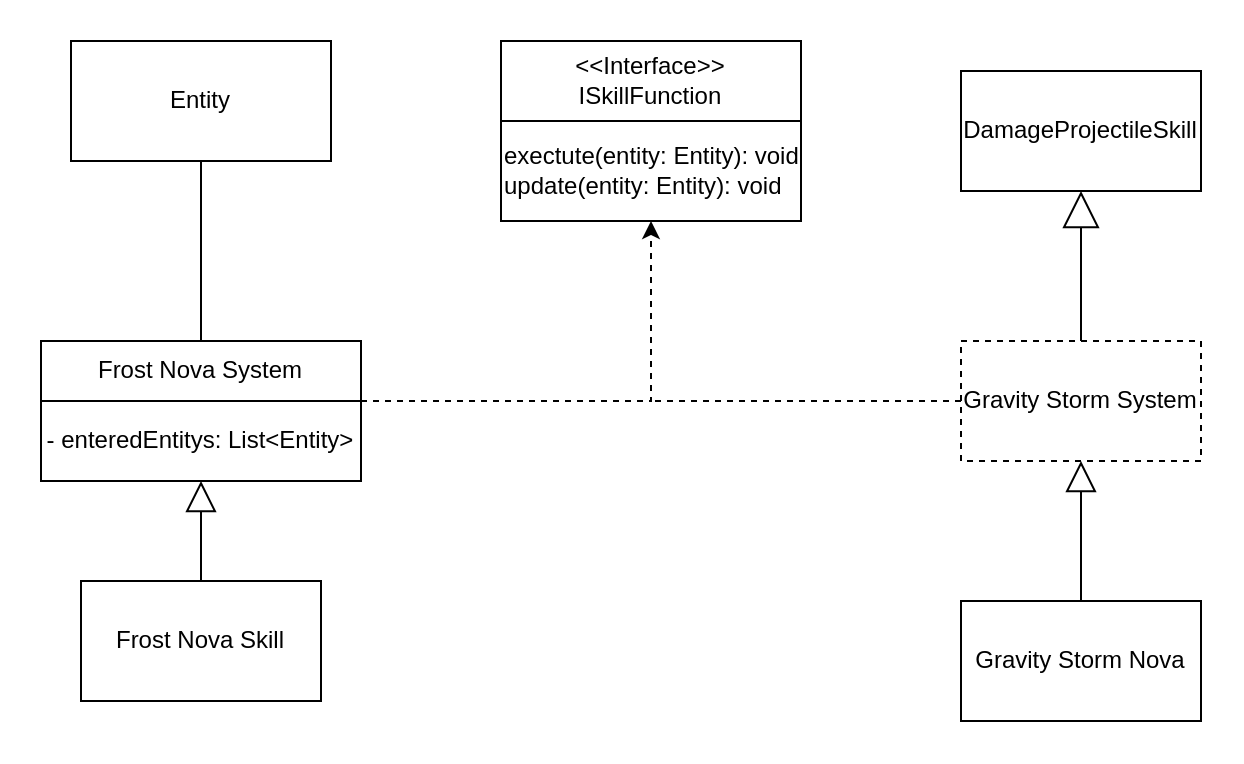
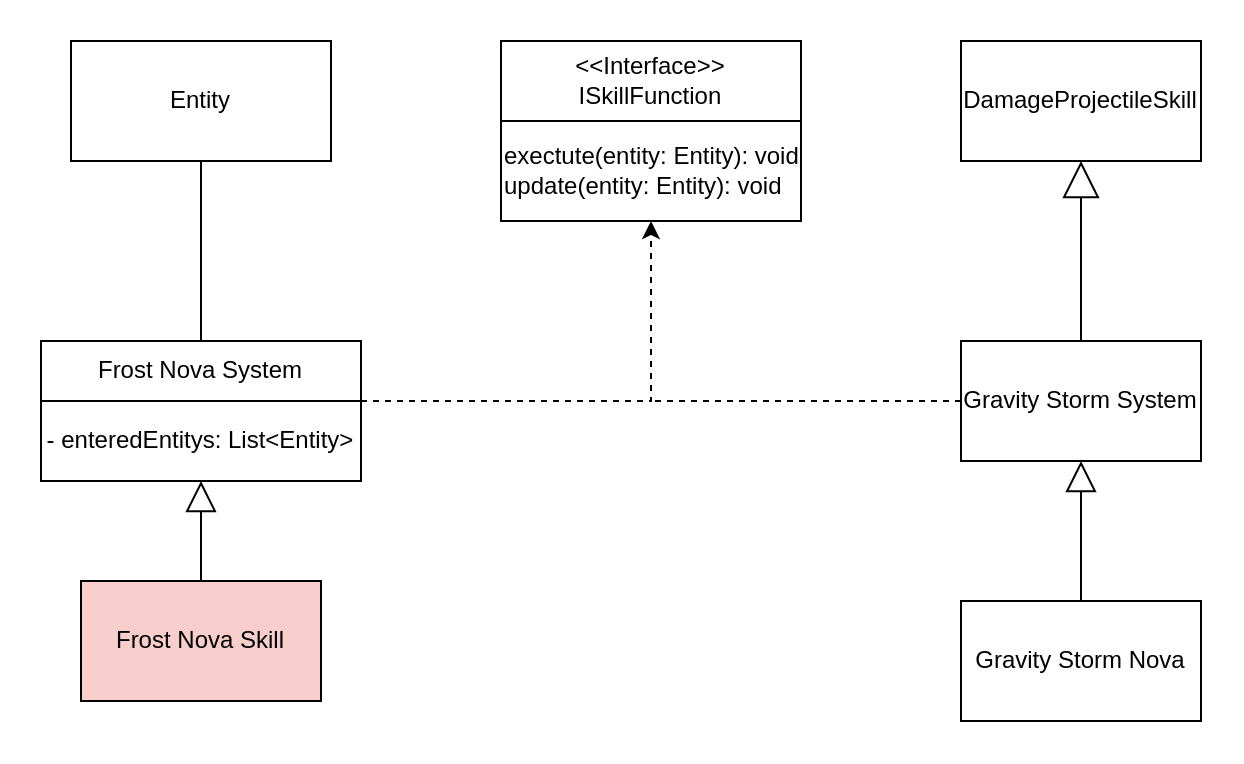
node "DamageProjectileSkill": moved (1081, 131) -> (1081, 101)
node "Gravity Storm System": style dashed -> solid
node "Frost Nova Skill": fillcolor #ffffff -> #f8cecc
